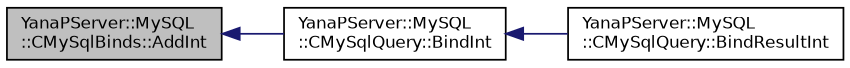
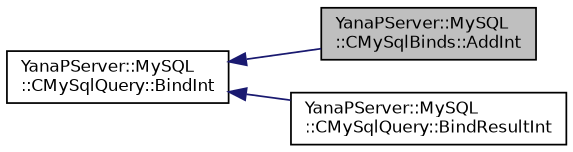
edge "YanaPServer::MySQL ::CMySqlQuery::BindInt" -> "YanaPServer::MySQL ::CMySqlBinds::AddInt": reversed
